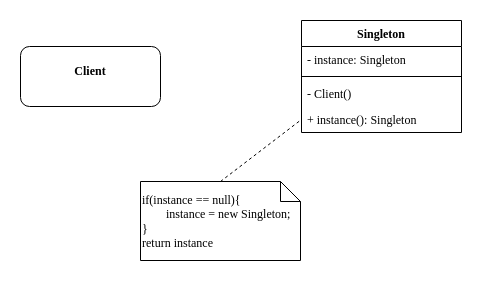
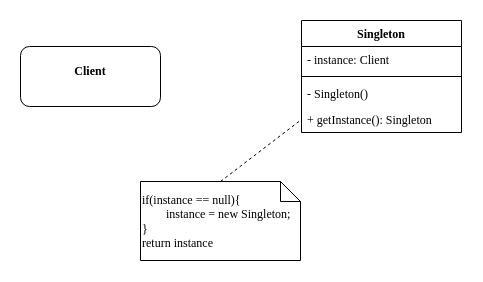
node "- instance: Singleton": label "- instance: Singleton" -> "- instance: Client"
node "- Client()": label "- Client()" -> "- Singleton()"
node "+ instance(): Singleton": label "+ instance(): Singleton" -> "+ getInstance(): Singleton"
